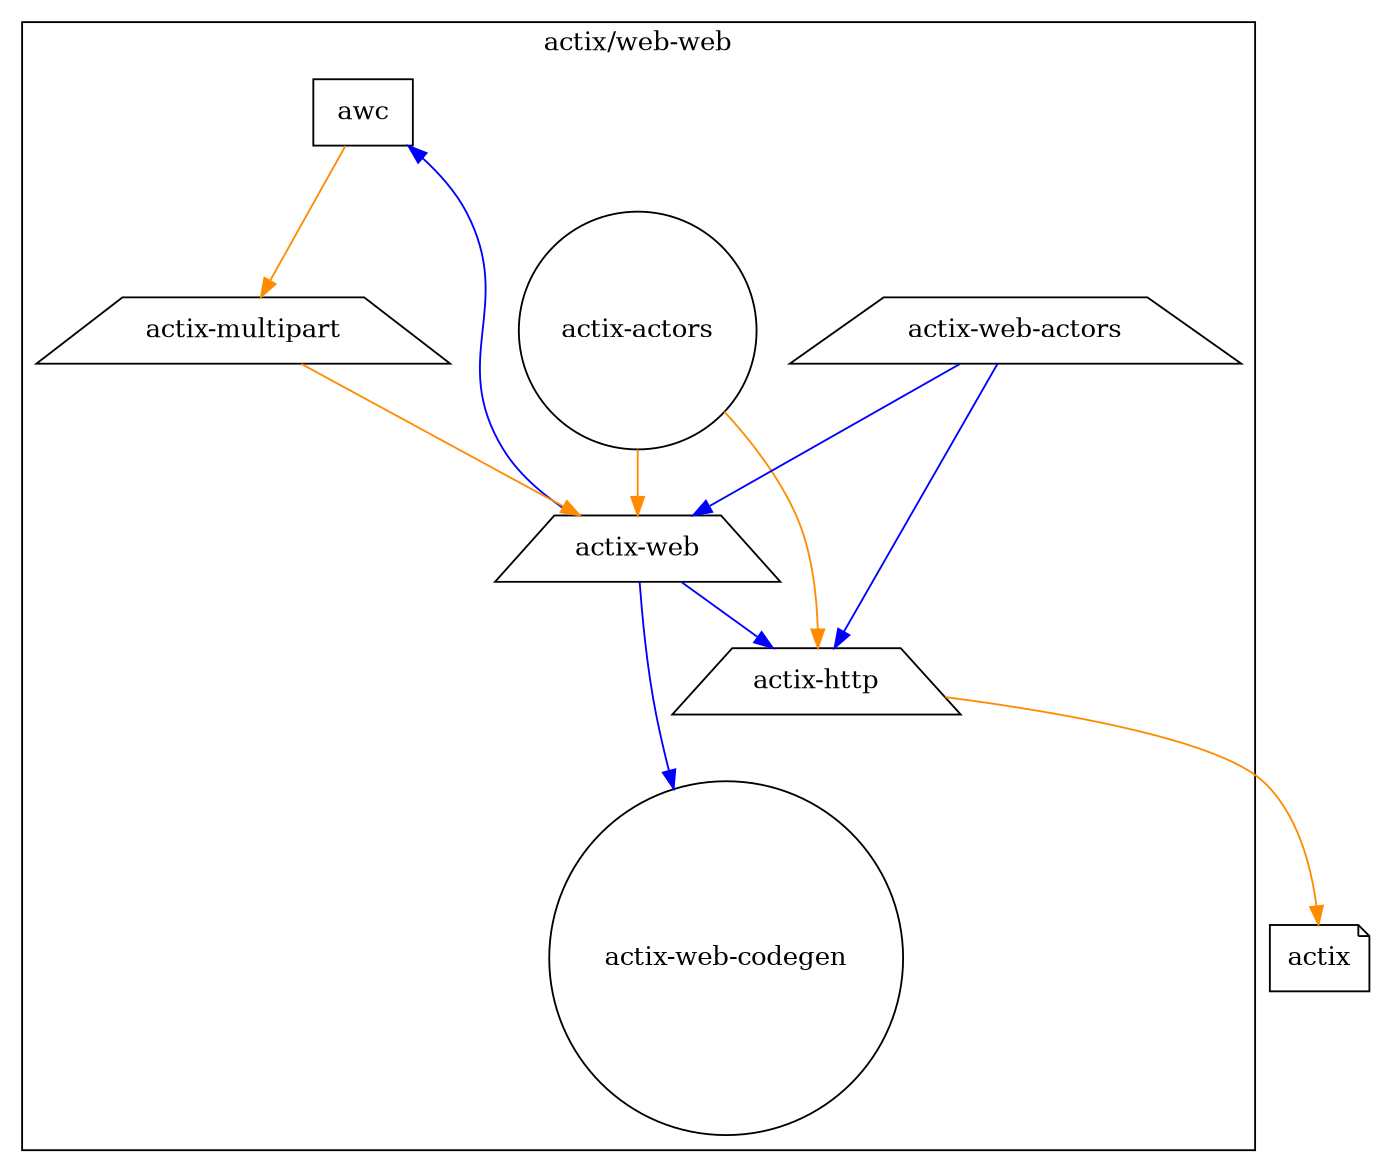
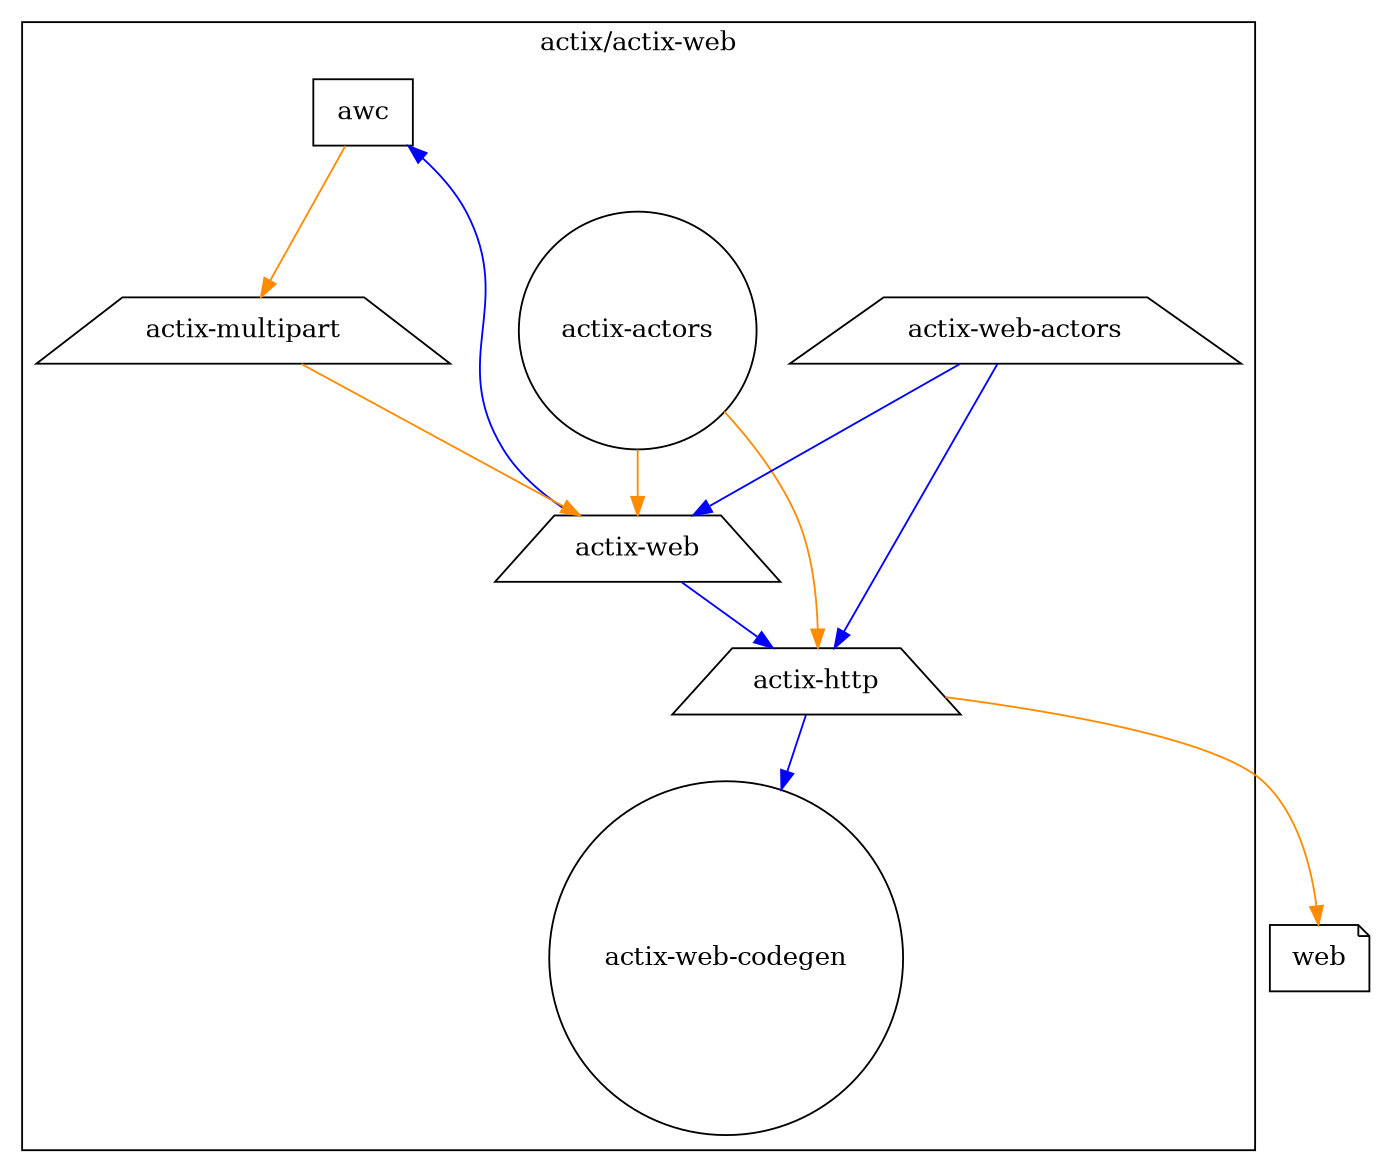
cluster "actix/web-web": label "actix/web-web" -> "actix/actix-web"
edge "actix-web" -> "actix-web-codegen": now "actix-http" -> "actix-web-codegen"
node "actix": label "actix" -> "web"
